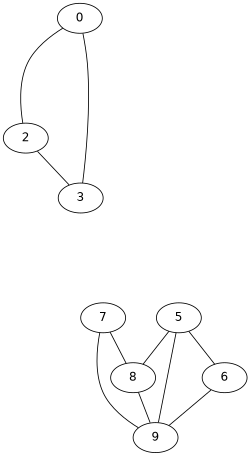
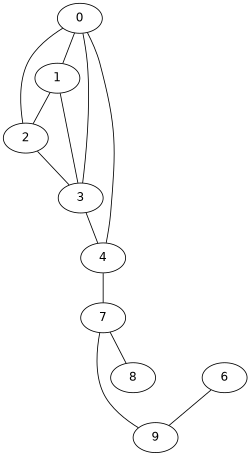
node "1": added
node "4": added
node "5": removed
edge "8" -- "9": removed
